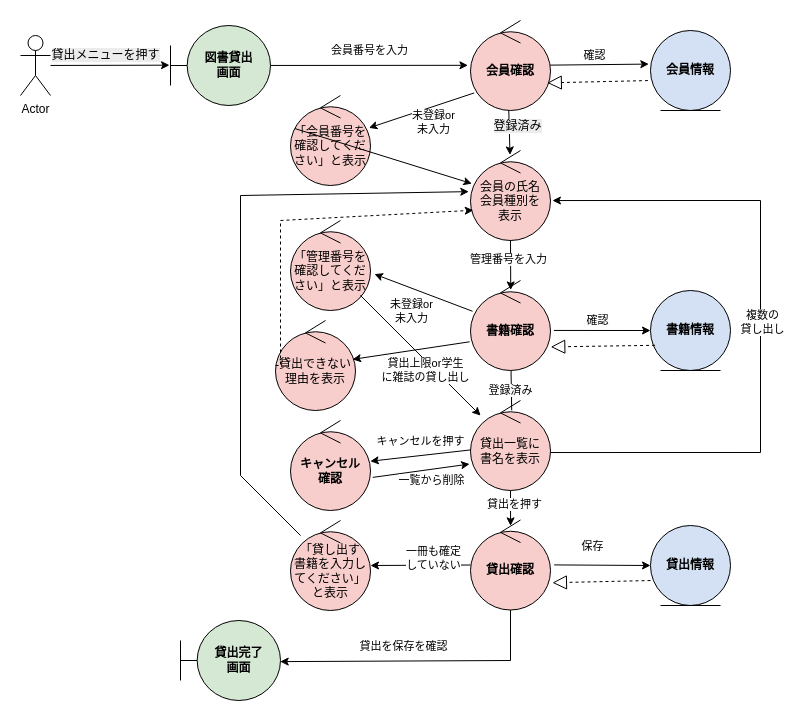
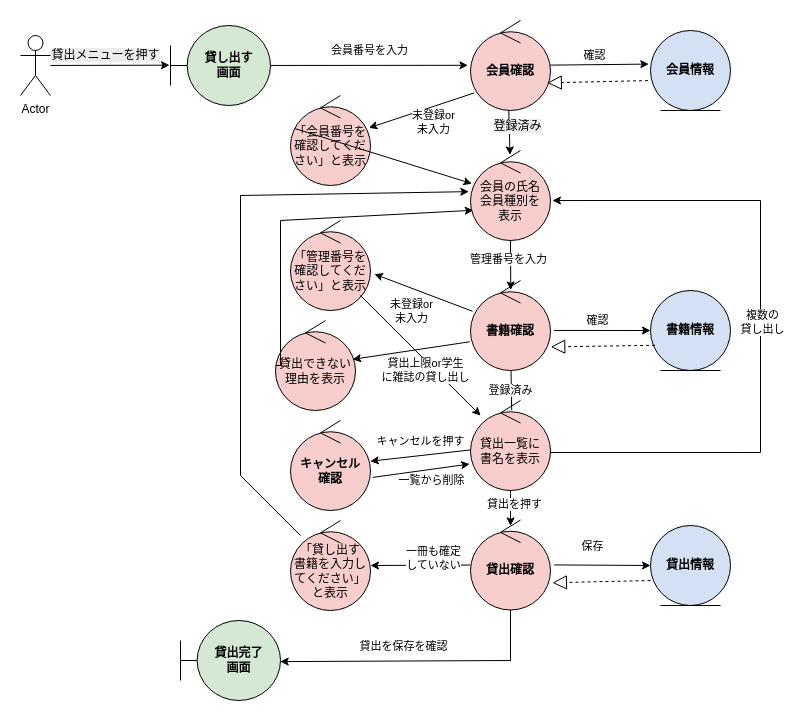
node "図書貸出 画面": label "図書貸出 画面" -> "貸し出す 画面"
edge "貸出できない理由を表示" -> "会員の氏名 会員種別を 表示": style dashed -> solid
